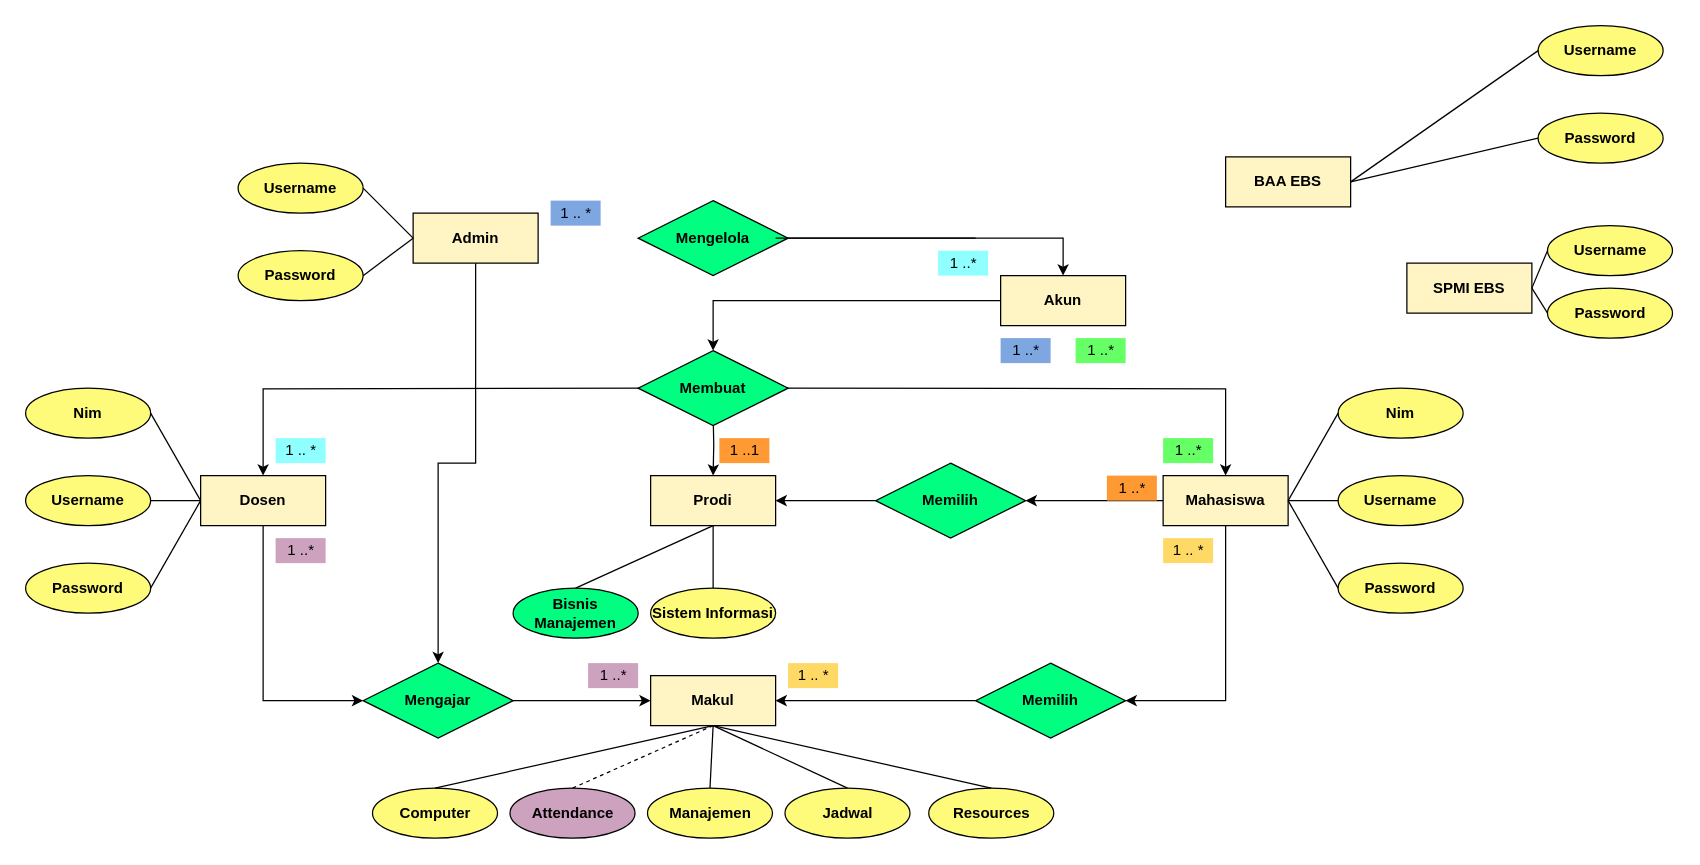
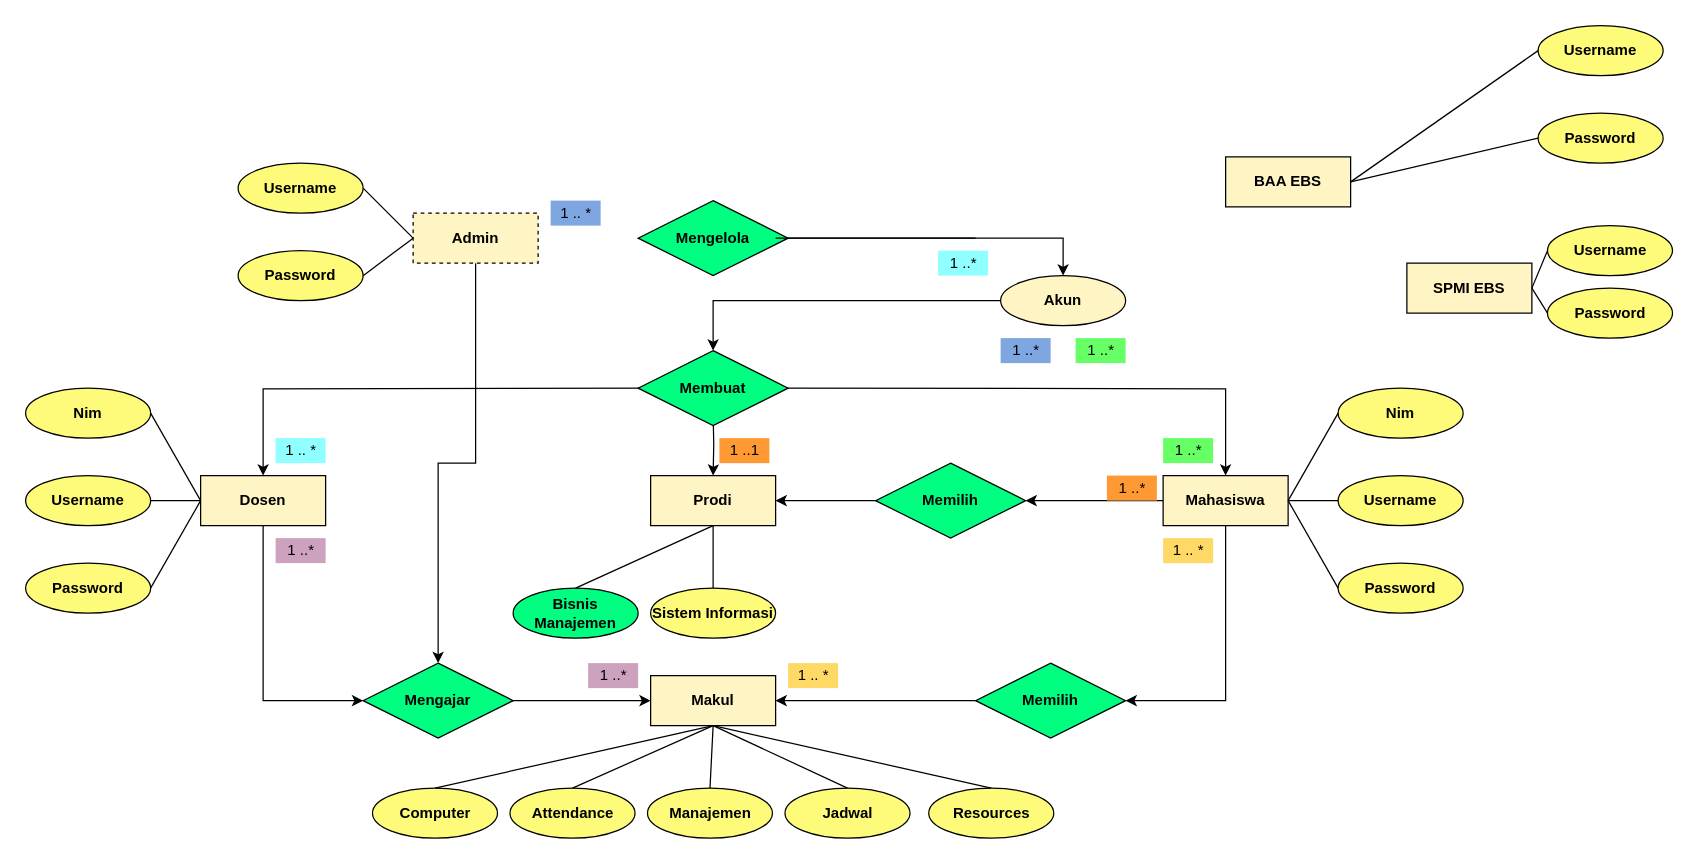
node "Admin": style solid -> dashed
node "Akun": shape rectangle -> ellipse
edge "Makul" -- "Attendance": style dashed -> solid
node "Attendance": fillcolor #cda2be -> #fffb7a
